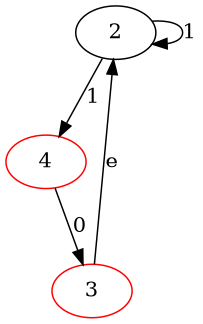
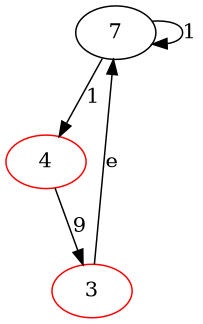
node "2": label "2" -> "7"
edge "4" -> "3": label "0" -> "9"
